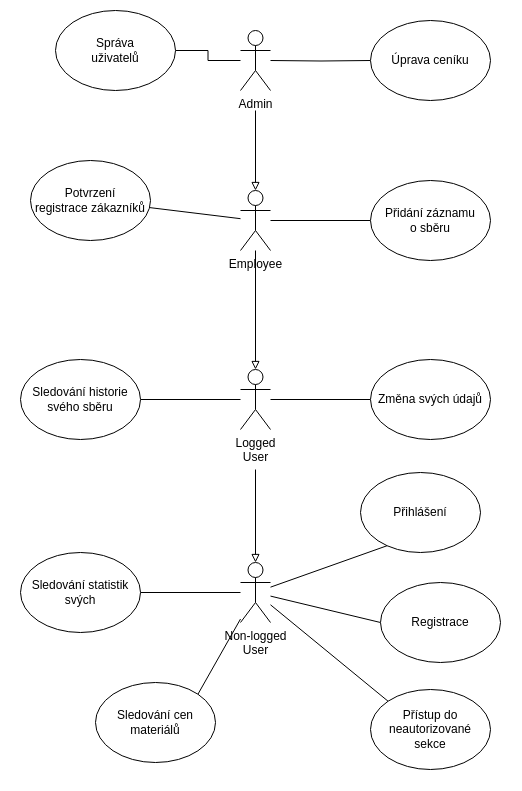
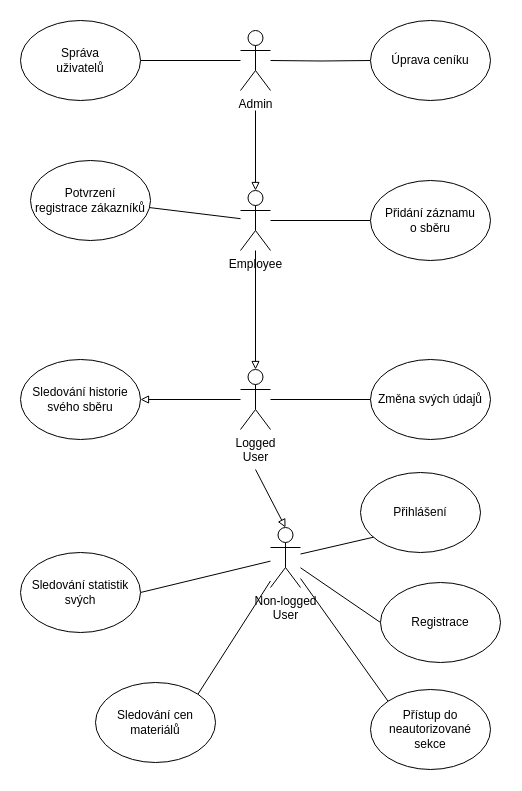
node "Správa uživatelů": moved (116, 51) -> (81, 61)
edge "Sledování historie svého sběru" -- "Logged User": arrowhead none -> block
node "Non-logged User": moved (256, 593) -> (286, 558)
